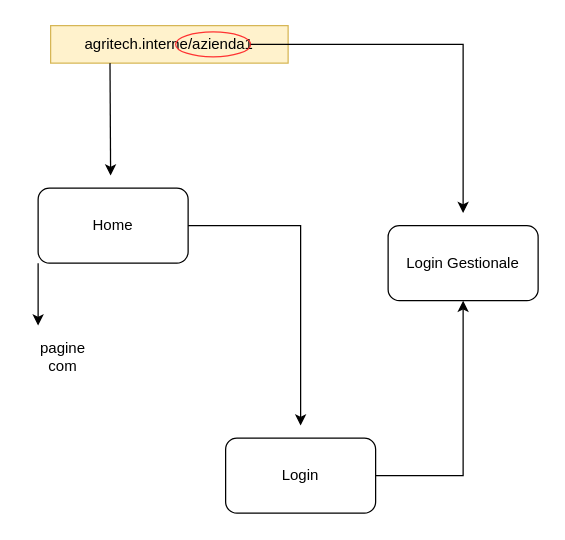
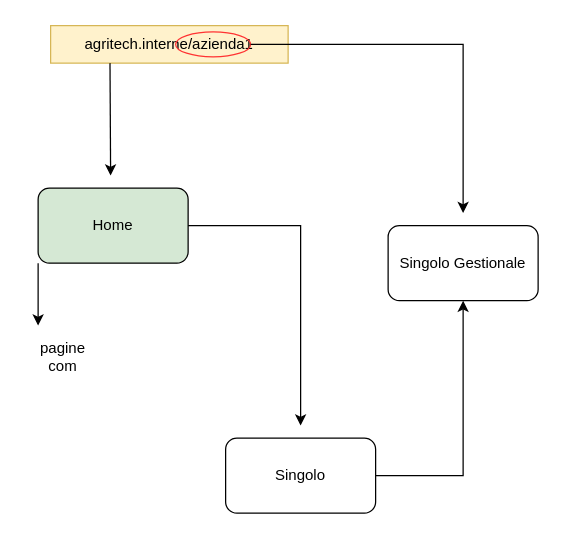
node "Home": fillcolor #ffffff -> #d5e8d4
node "Login Gestionale": label "Login Gestionale" -> "Singolo Gestionale"
node "Login": label "Login" -> "Singolo"
